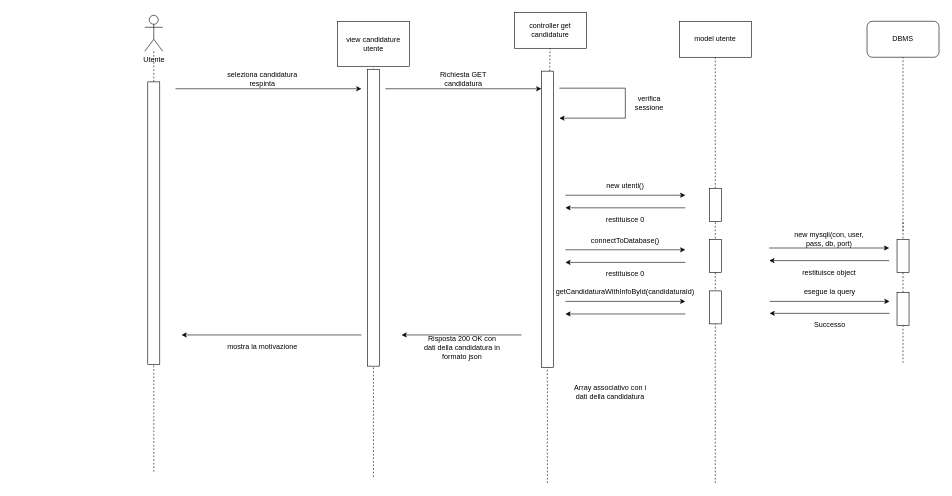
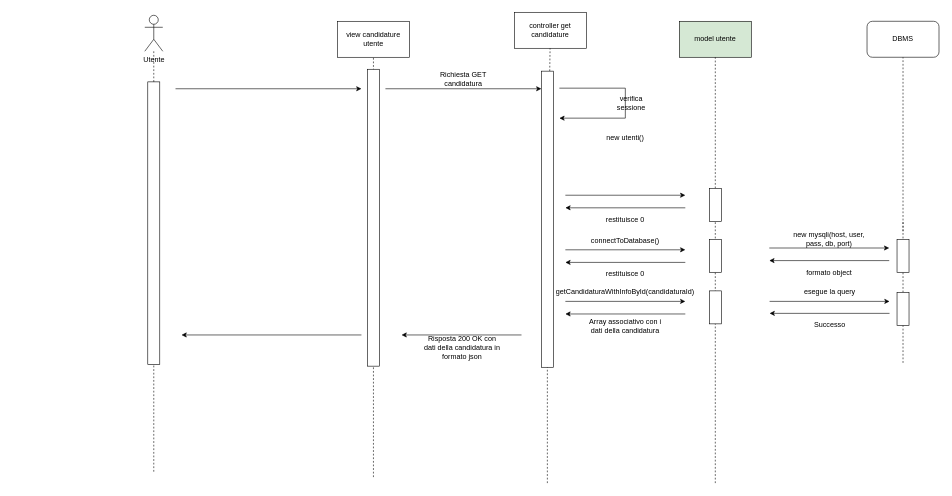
node "model utente": fillcolor #ffffff -> #d5e8d4
node "view candidature utente": size 72x45 -> 72x36
node "seleziona candidatura respinta": removed
node "verifica sessione": moved (650, 103) -> (632, 103)
node "new utenti()": moved (626, 186) -> (626, 138)
node "new mysqli(con, user, pass, db, port)": label "new mysqli(con, user, pass, db, port)" -> "new mysqli(host, user, pass, db, port)"
node "restituisce object": label "restituisce object" -> "formato object"
node "mostra la motivazione": removed
node "Array associativo con i dati della candidatura": moved (611, 392) -> (626, 326)
